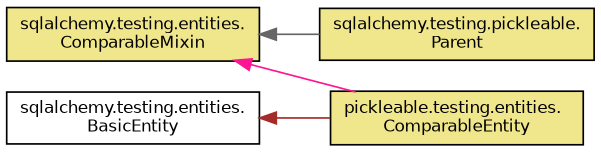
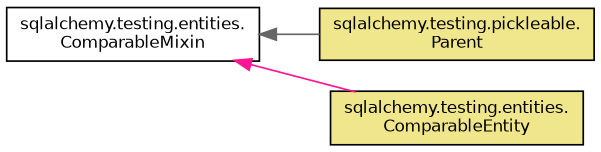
node "sqlalchemy.testing.entities. ComparableMixin": fillcolor khaki -> white
node "sqlalchemy.testing.entities. BasicEntity": removed
node "pickleable.testing.entities. ComparableEntity": label "pickleable.testing.entities. ComparableEntity" -> "sqlalchemy.testing.entities. ComparableEntity"
